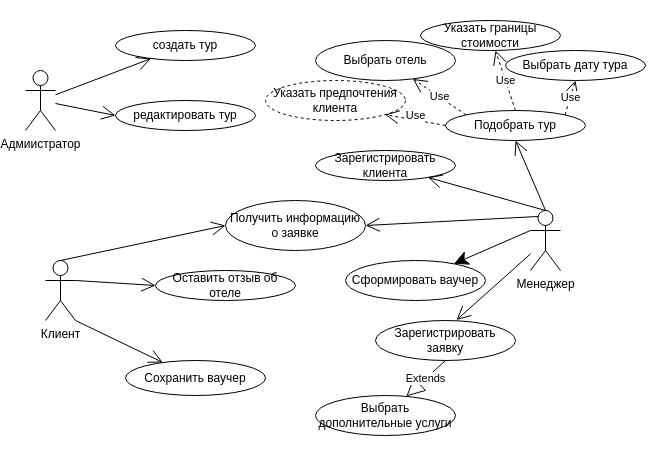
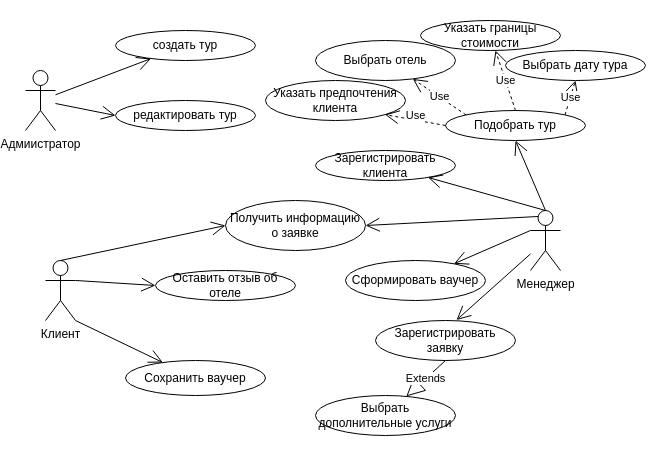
node "Указать предпочтения клиента": style dashed -> solid
edge "Менеджер" -> "Сформировать ваучер": arrowhead classic -> open
